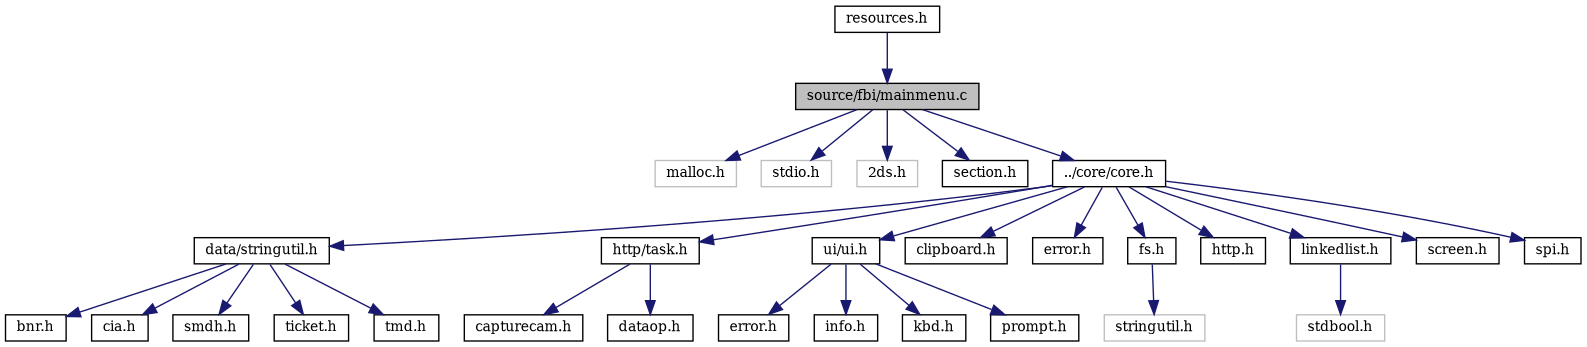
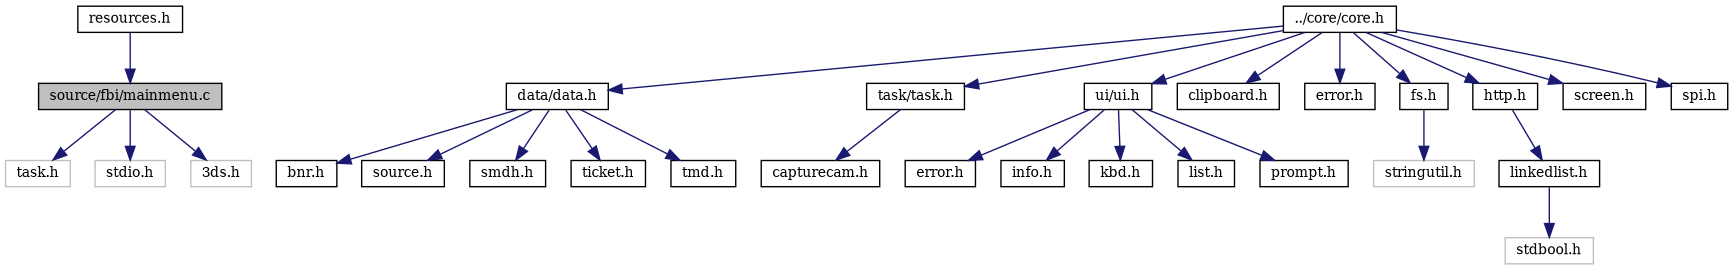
edge "source/fbi/mainmenu.c" -> "../core/core.h": removed
node "malloc.h": label "malloc.h" -> "task.h"
node "2ds.h": label "2ds.h" -> "3ds.h"
node "section.h": removed
node "list.h": added
edge "../core/core.h" -> "linkedlist.h": now "http.h" -> "linkedlist.h"
node "data/stringutil.h": label "data/stringutil.h" -> "data/data.h"
node "http/task.h": label "http/task.h" -> "task/task.h"
node "cia.h": label "cia.h" -> "source.h"
node "dataop.h": removed
